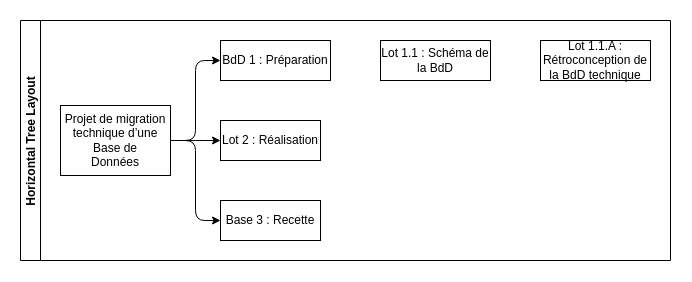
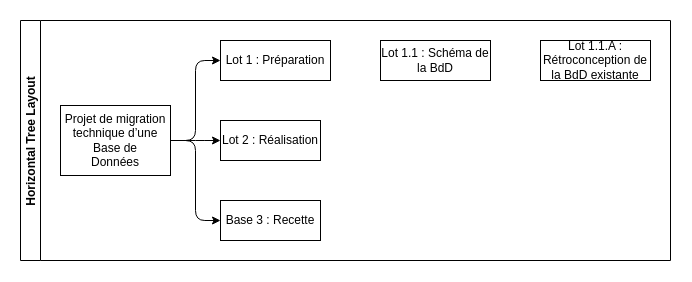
node "BdD 1 : Préparation": label "BdD 1 : Préparation" -> "Lot 1 : Préparation"
node "Lot 1.1.A : Rétroconception de la BdD technique": label "Lot 1.1.A : Rétroconception de la BdD technique" -> "Lot 1.1.A : Rétroconception de la BdD existante"
